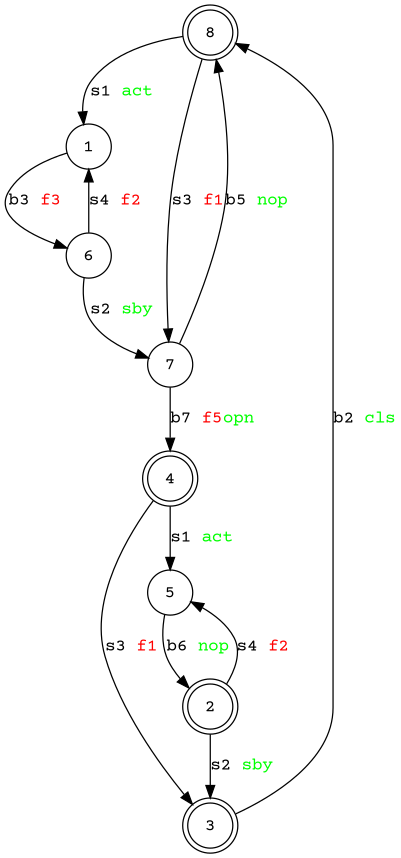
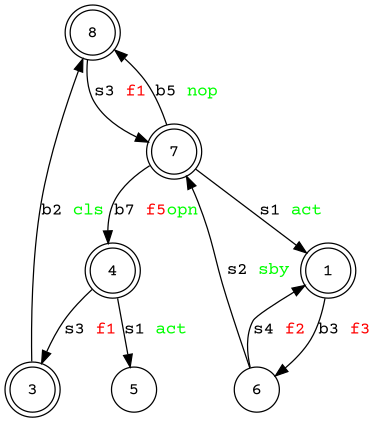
edge "8" -> "1": now "7" -> "1"
node "1": shape circle -> doublecircle
node "7": shape circle -> doublecircle
node "2": removed
